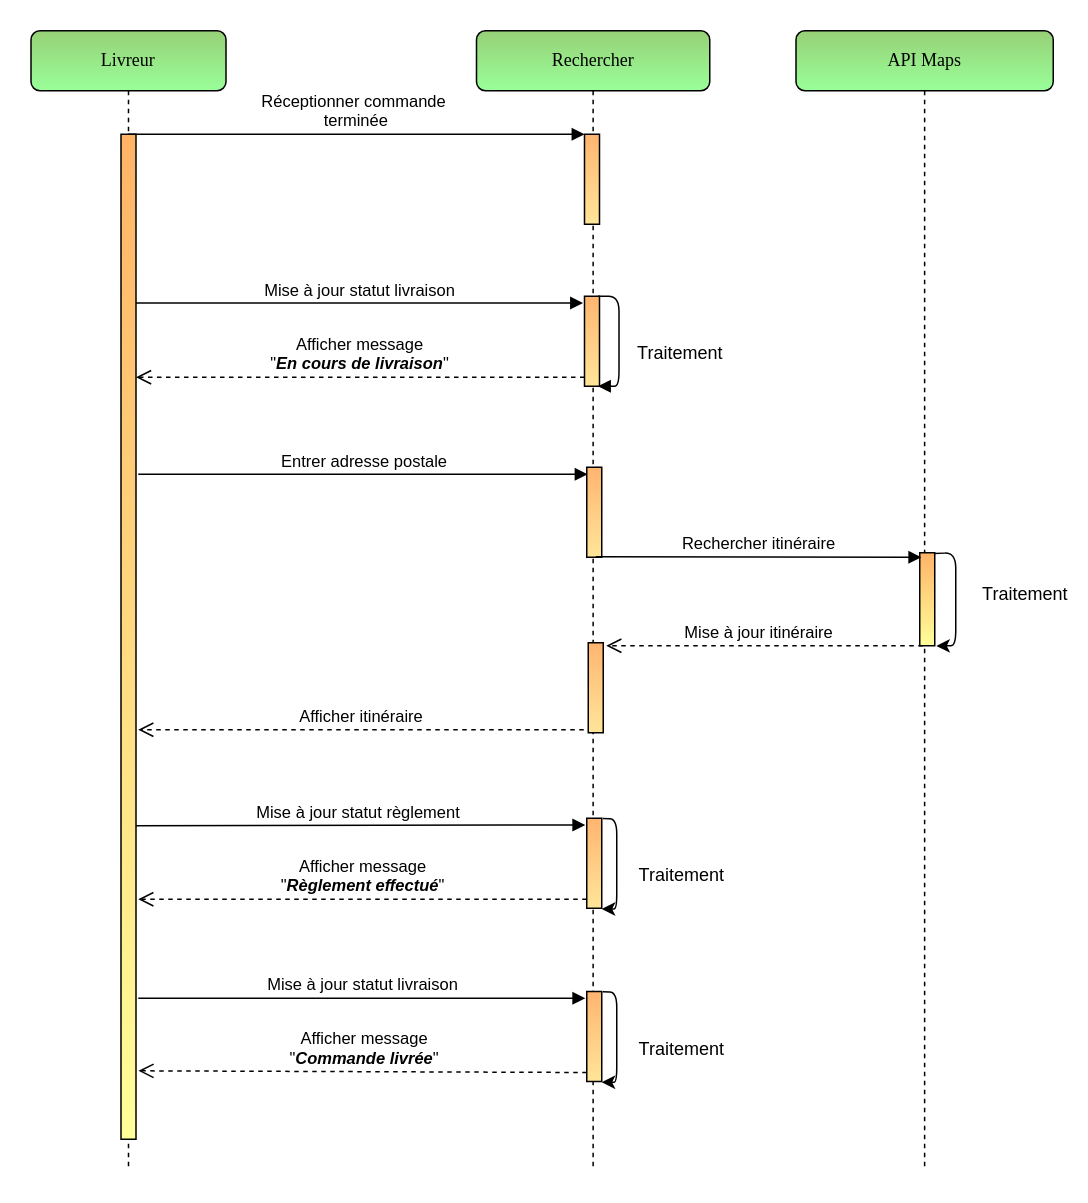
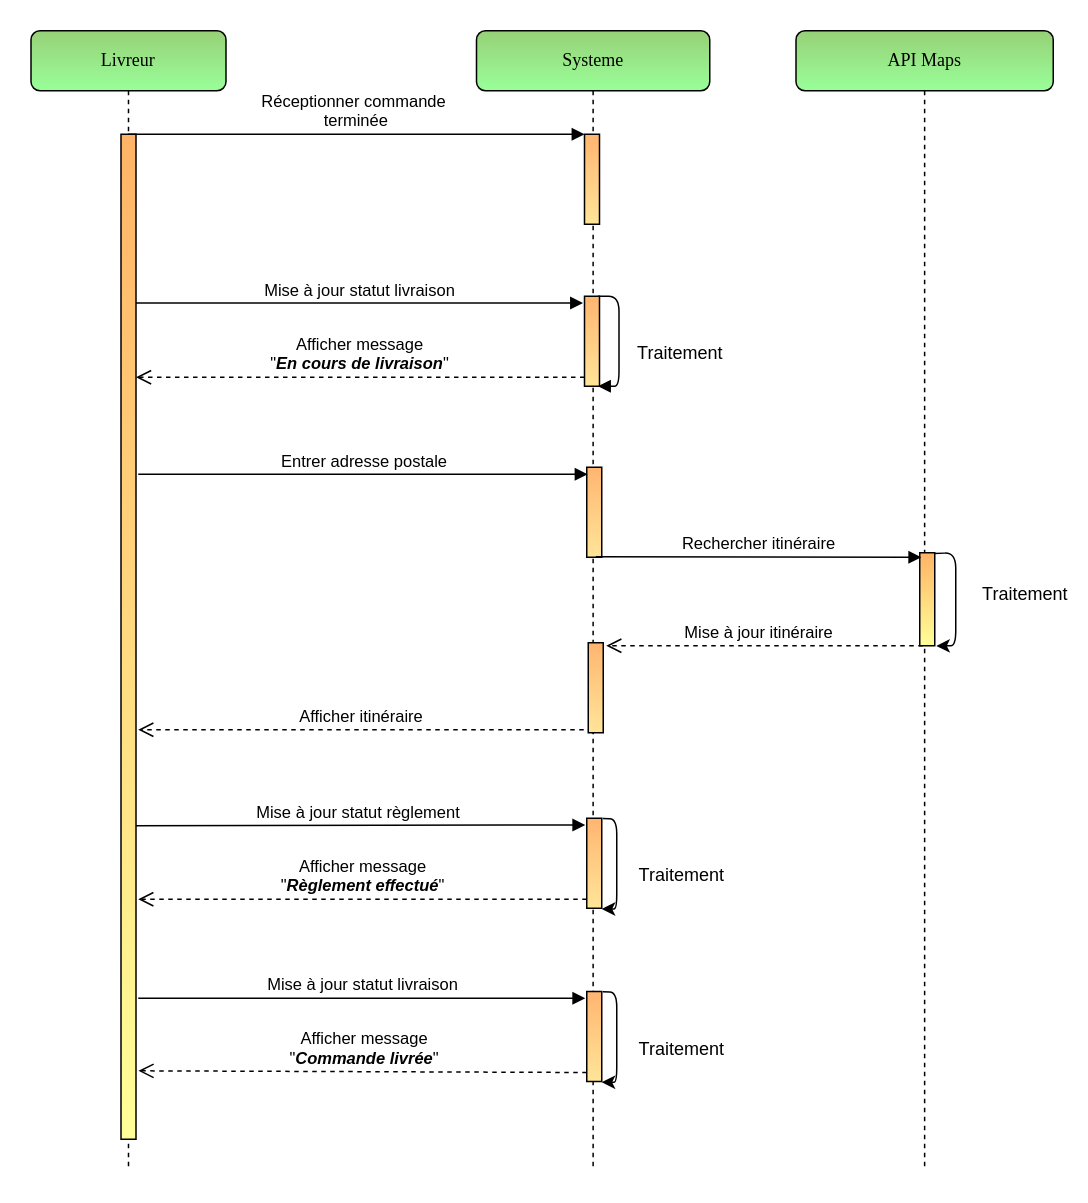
node "Rechercher": label "Rechercher" -> "Systeme"
